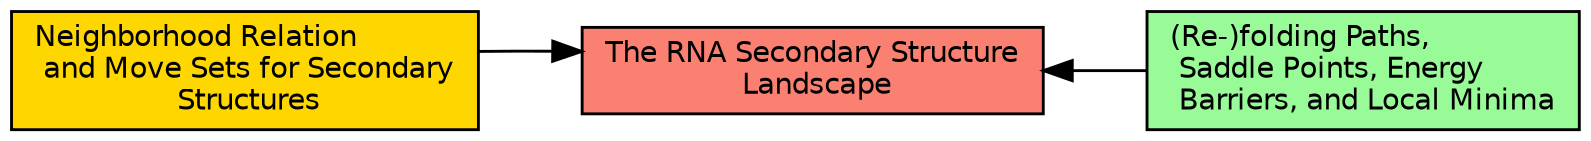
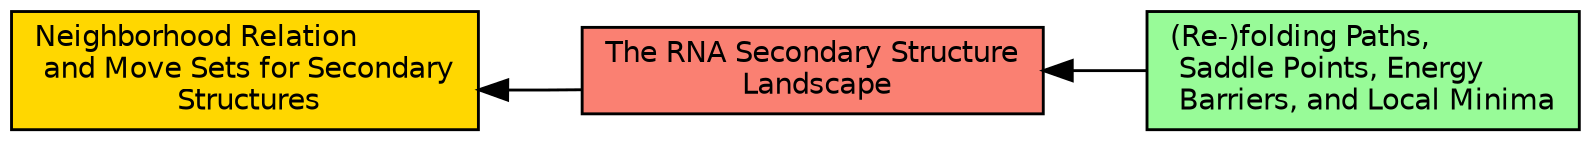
edge "Neighborhood Relation and Move Sets for Secondary Structures" -> "The RNA Secondary Structure Landscape": reversed
